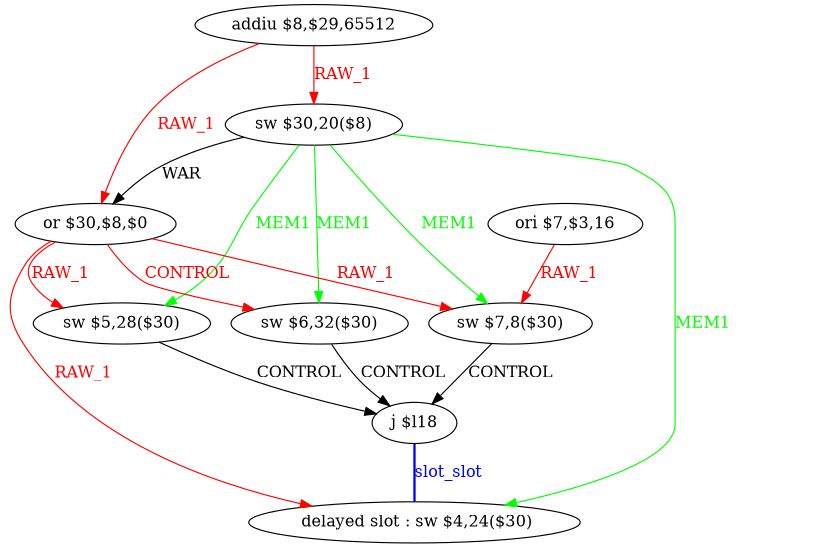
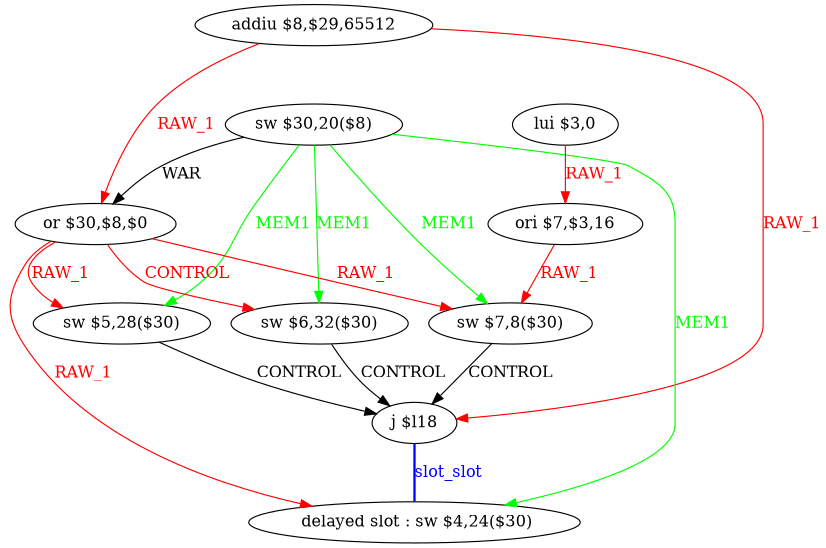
edge "addiu $8,$29,65512" -> "sw $30,20($8)": now "addiu $8,$29,65512" -> "j $l18"
node "lui $3,0": added
